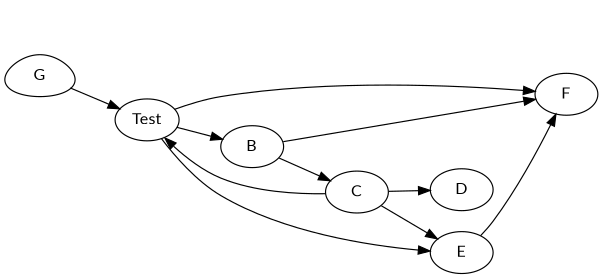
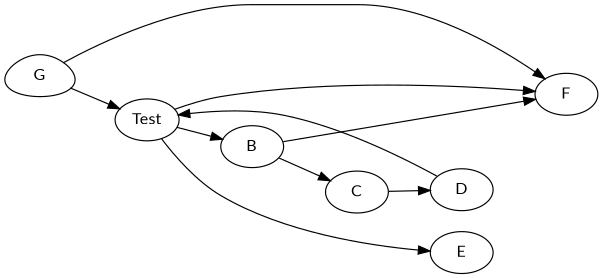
edge "E" -> "F": now "G" -> "F"
edge "C" -> "Test": now "D" -> "Test"
edge "C" -> "E": removed
